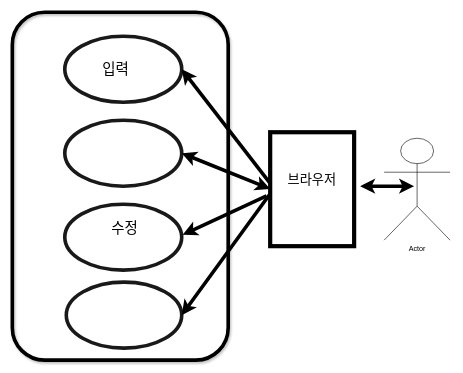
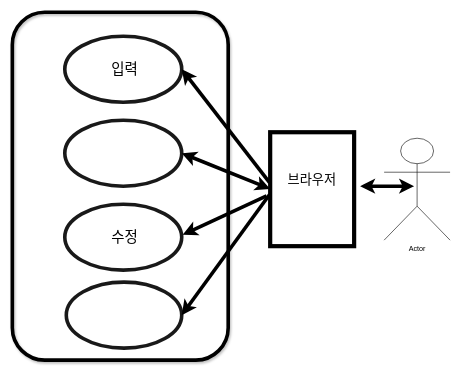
node "입력": moved (116, 69) -> (125, 69)
node "수정": moved (125, 228) -> (125, 237)
